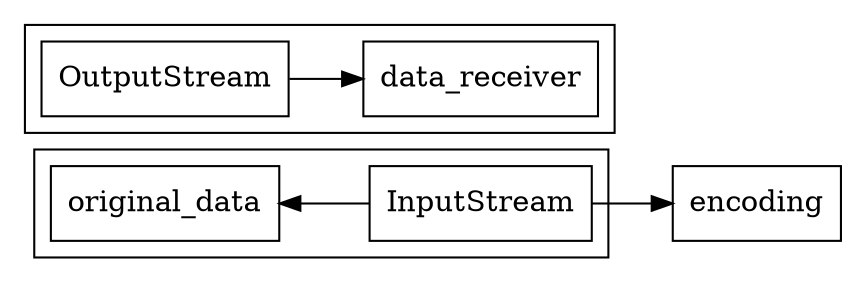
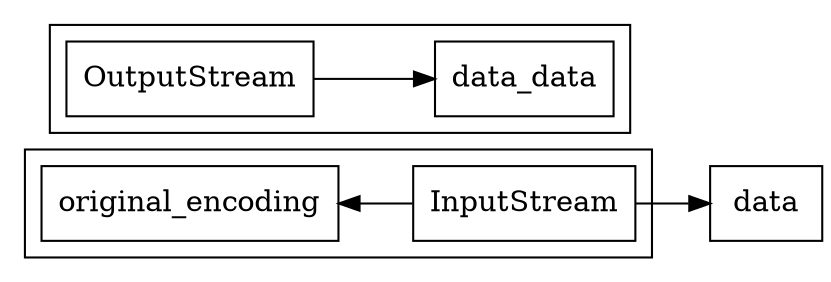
node "data_receiver": label "data_receiver" -> "data_data"
node "original_data": label "original_data" -> "original_encoding"
node "encoding": label "encoding" -> "data"
